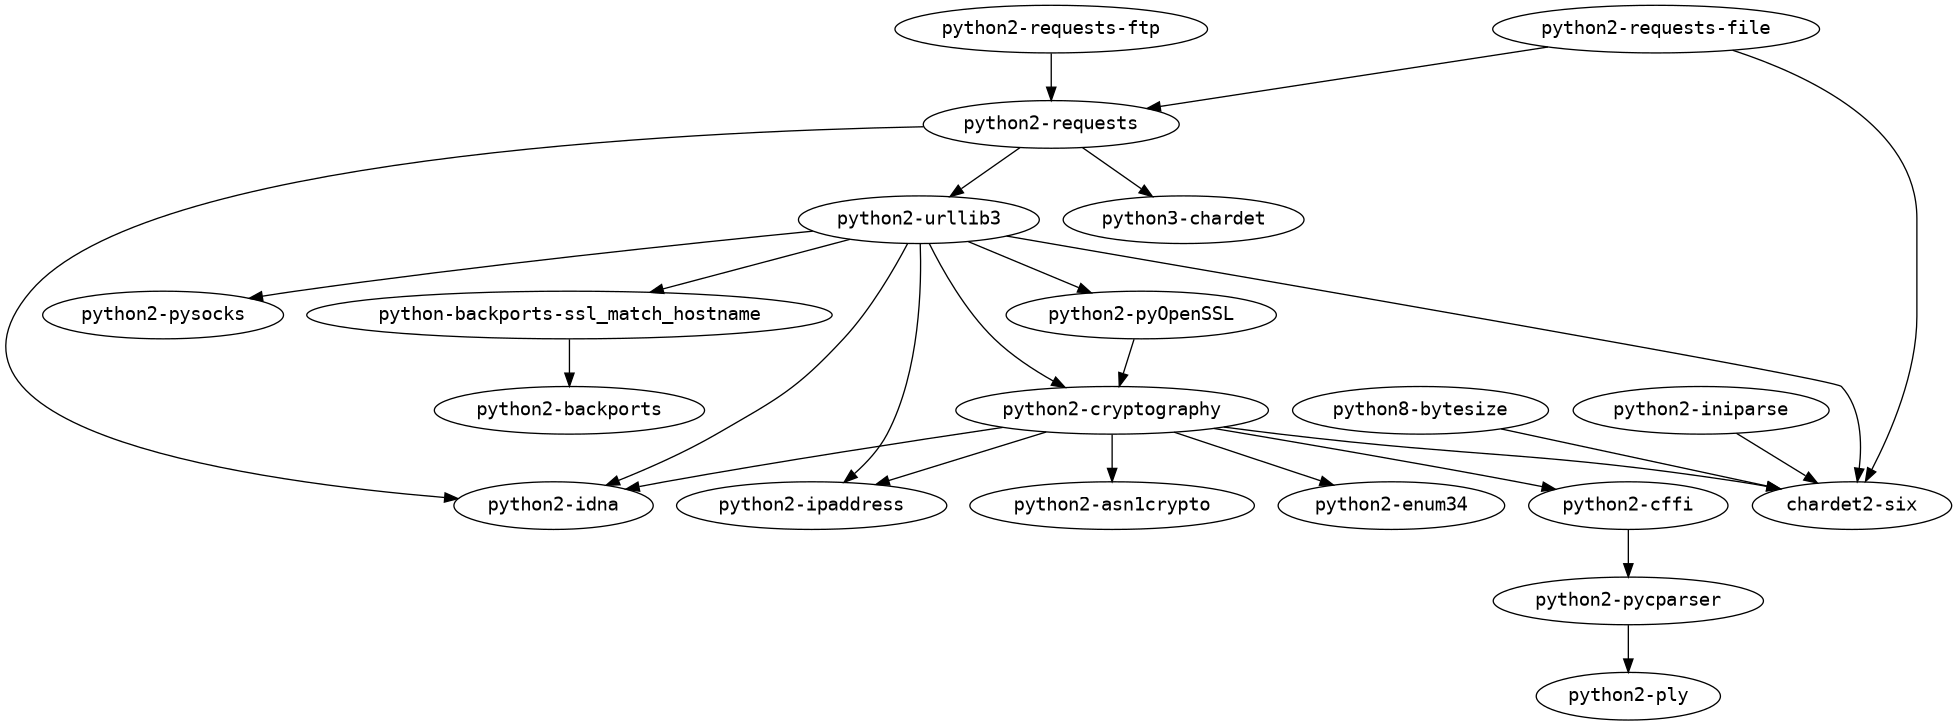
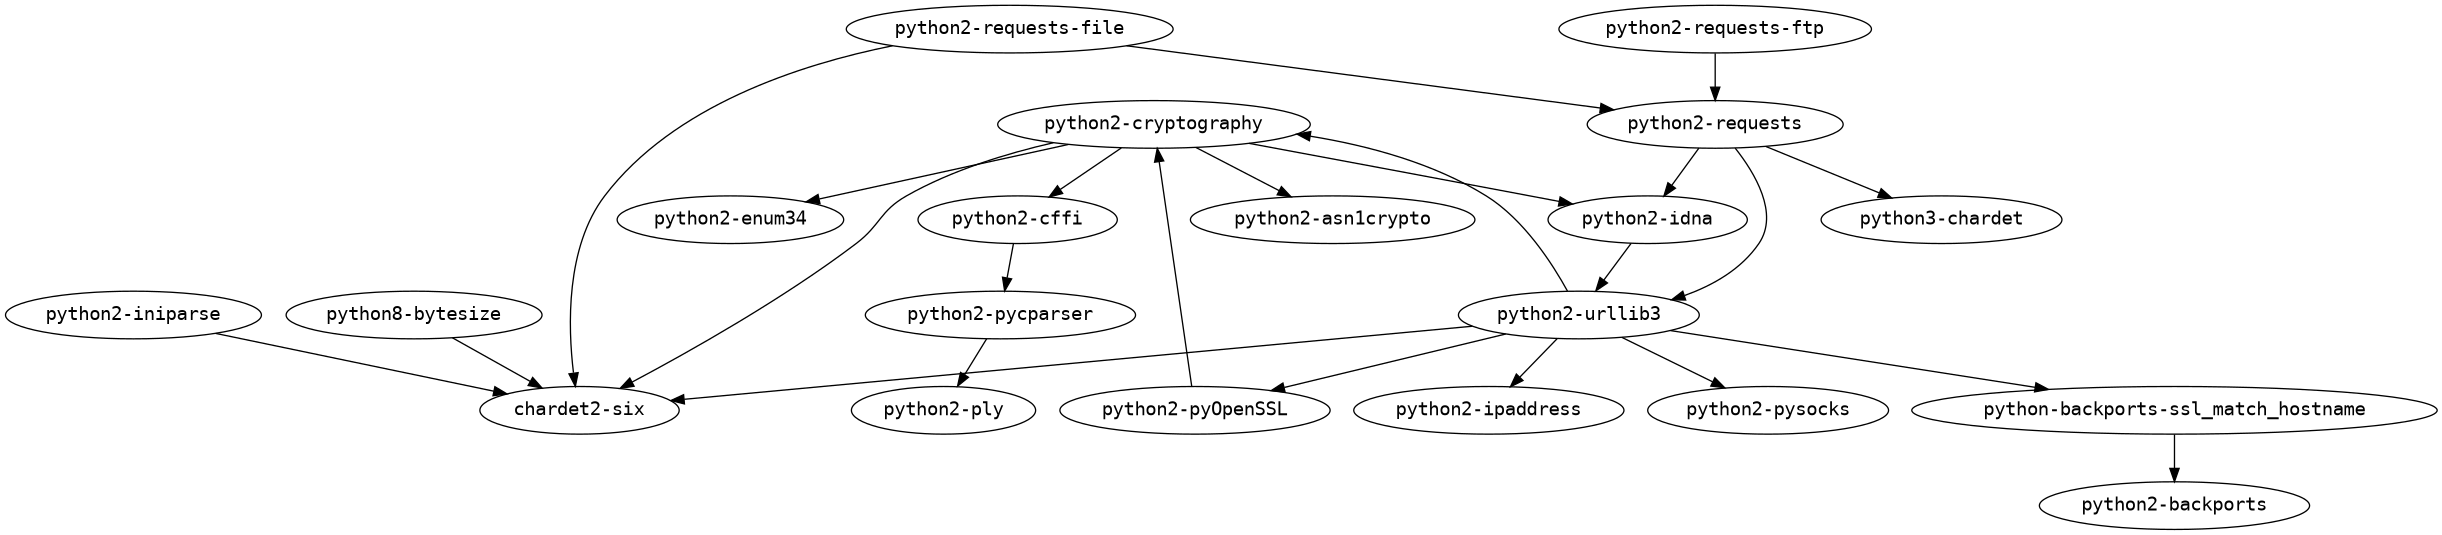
edge "python2-urllib3" -> "python2-idna": reversed
edge "python2-cryptography" -> "python2-ipaddress": removed
